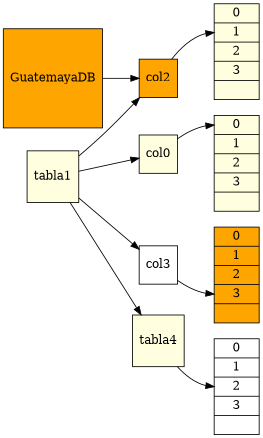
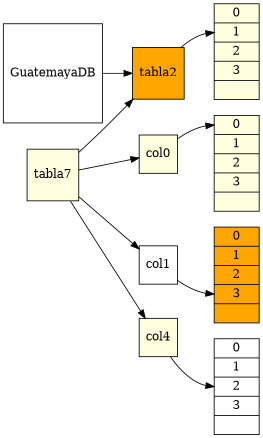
node "GuatemayaDB": fillcolor orange -> white
node "col2": label "col2" -> "tabla2"
node "tabla1": label "tabla1" -> "tabla7"
node "col3": label "col3" -> "col1"
node "tabla4": label "tabla4" -> "col4"
